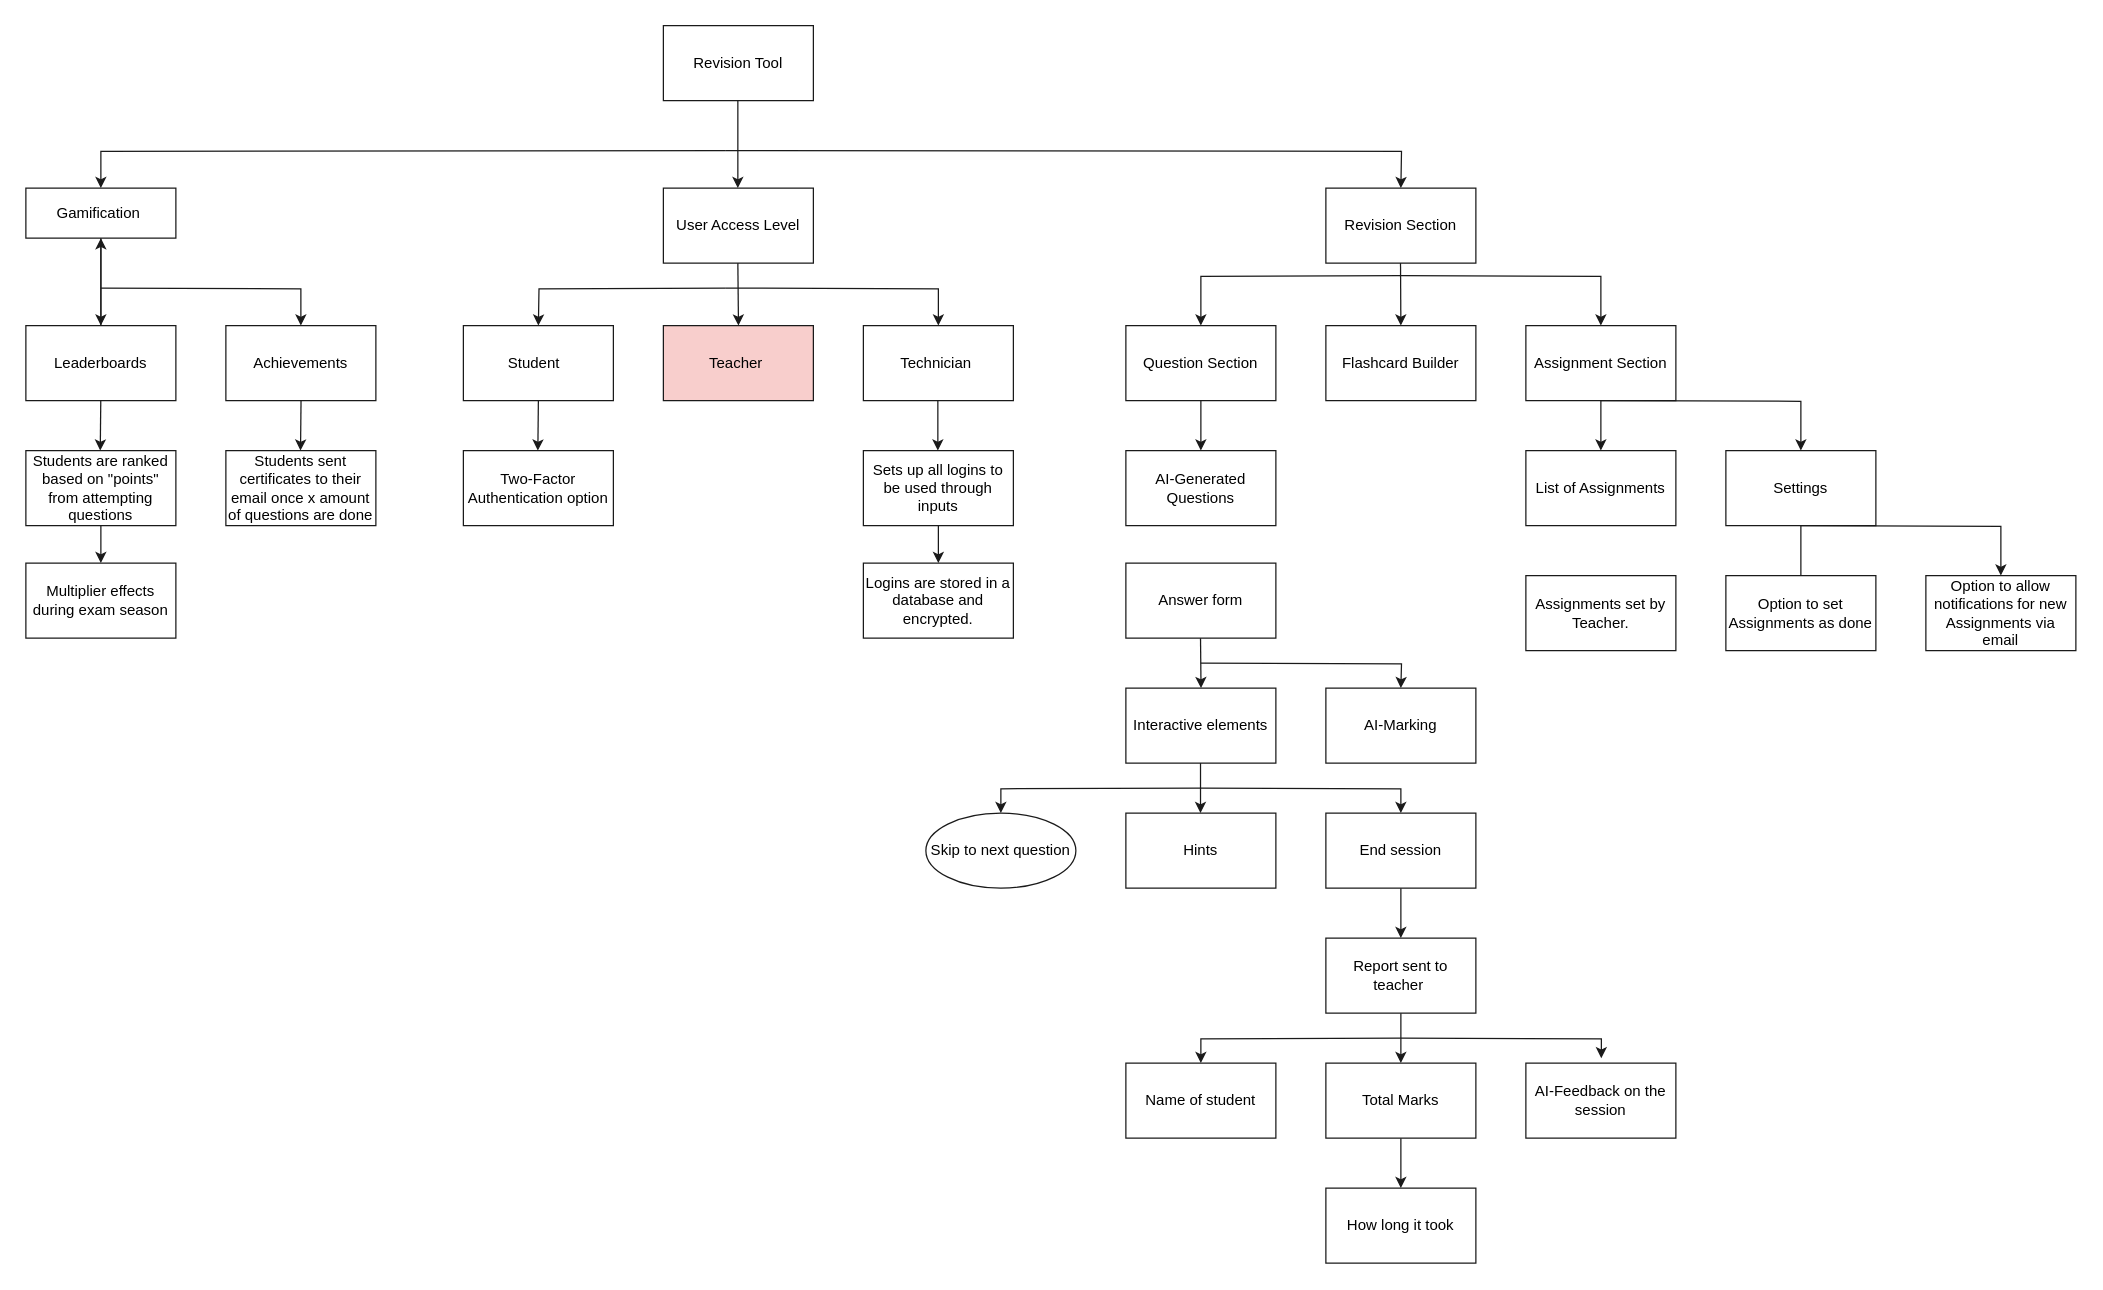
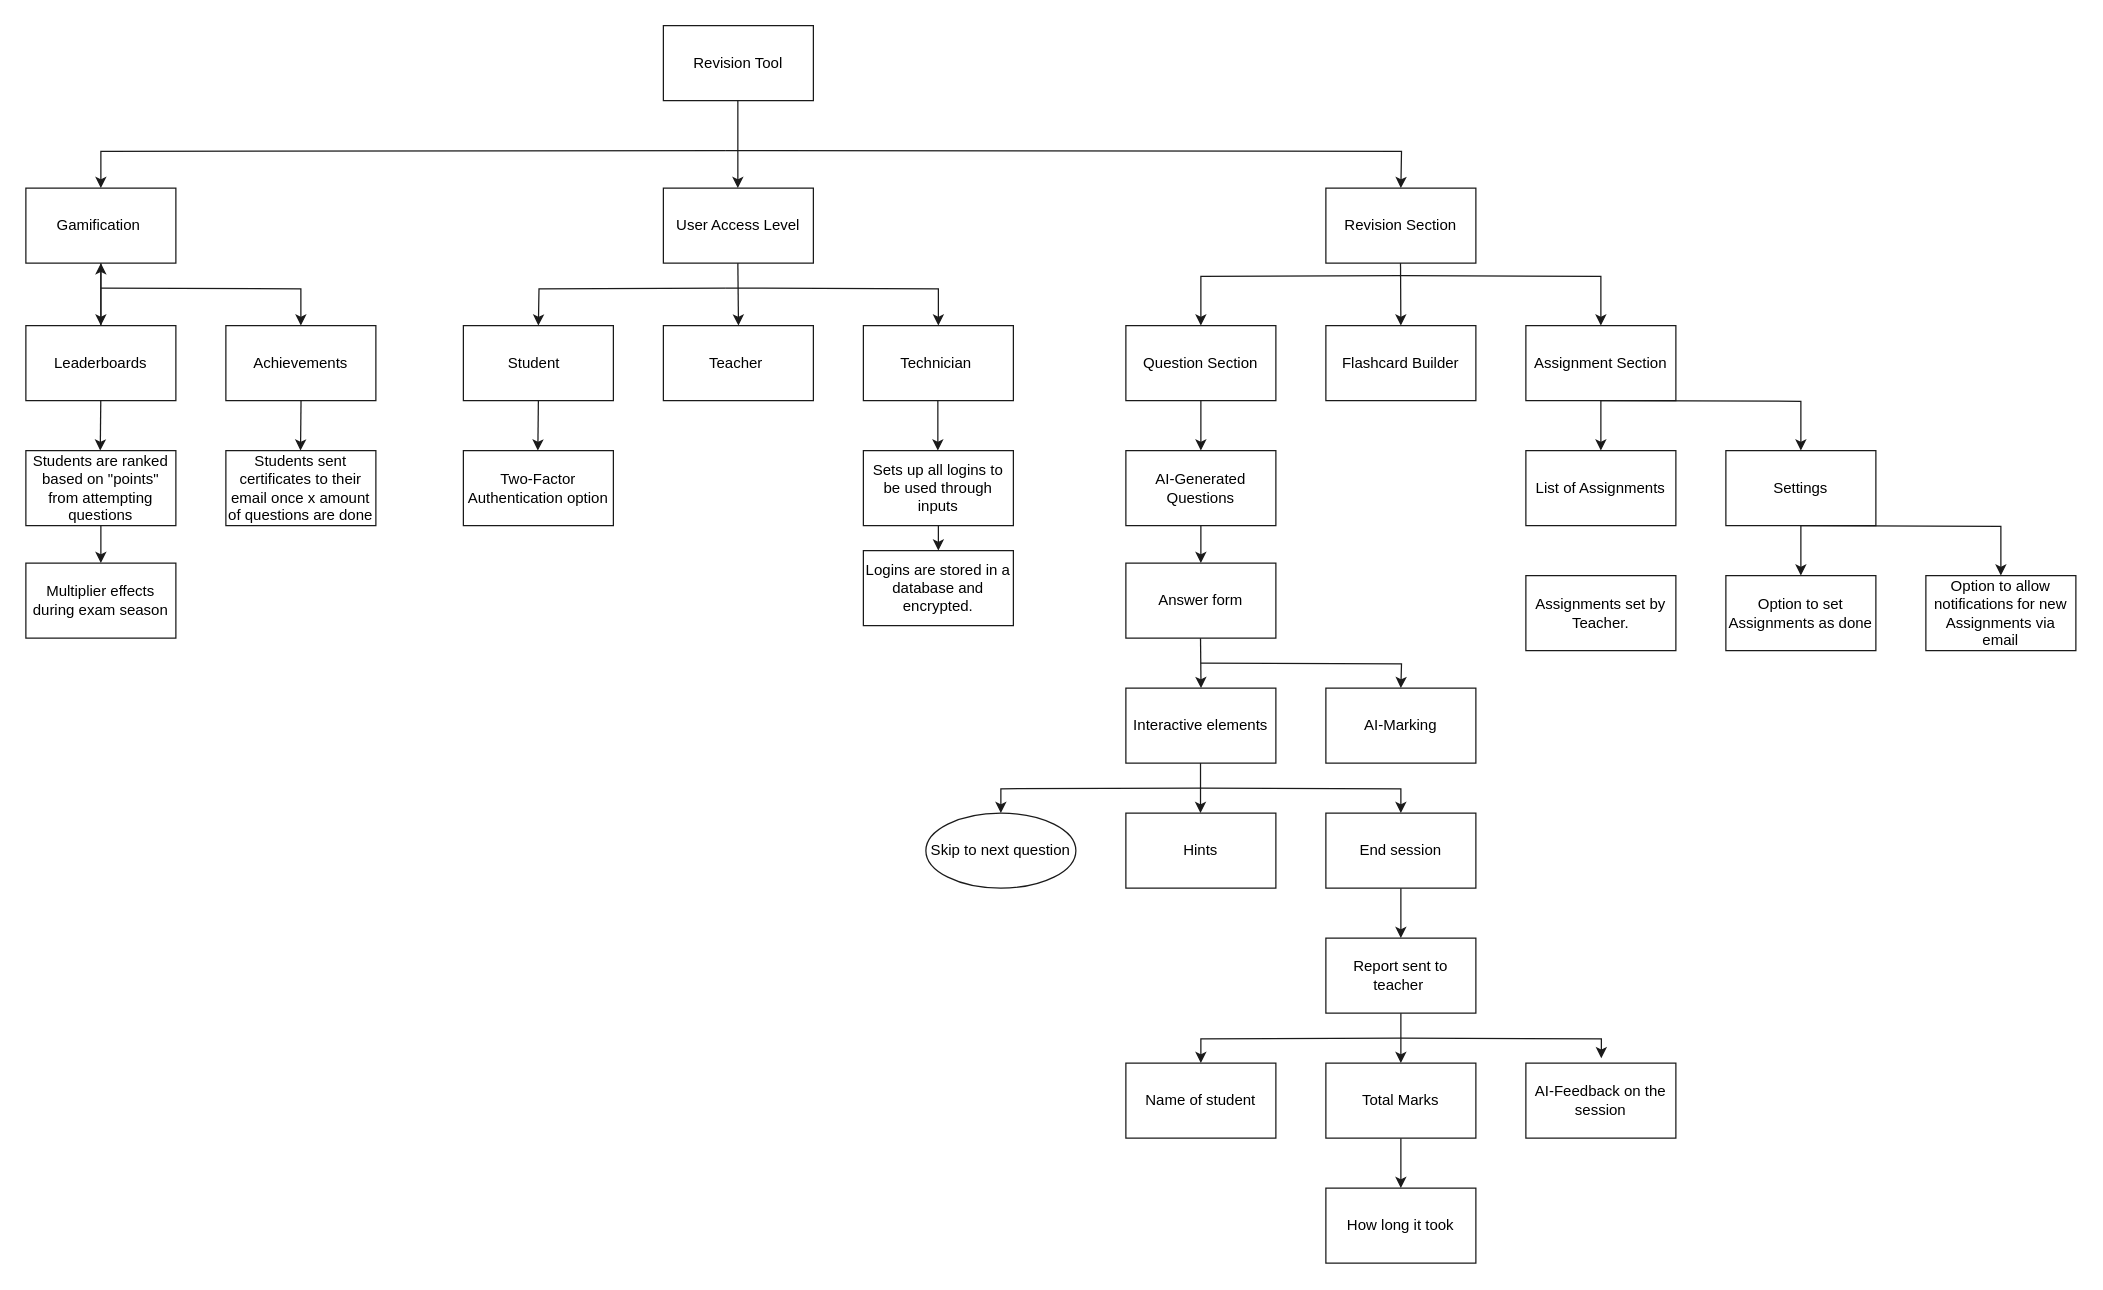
node "Gamification": size 150x50 -> 150x75
node "Teacher": fillcolor #f8cecc -> #ffffff
edge "AI-Generated Questions" -> "Answer form": added
edge "Settings" -- "Option to set Assignments as done": arrowhead none -> classic
node "Logins are stored in a database and encrypted.": moved (938, 601) -> (938, 588)
